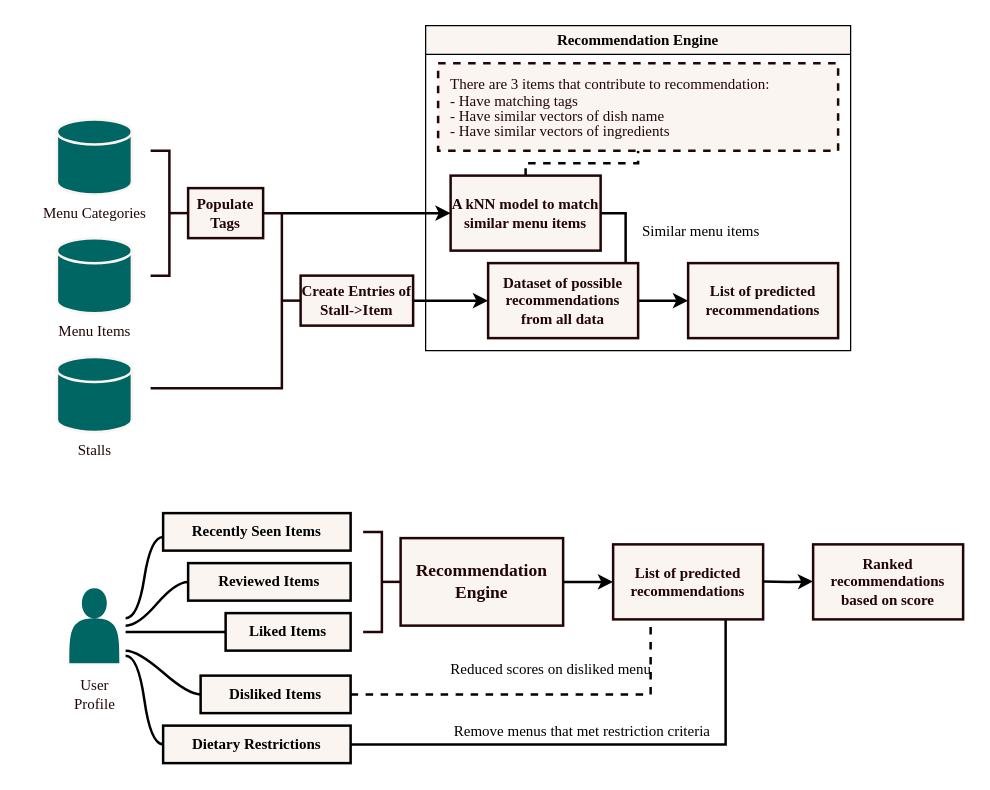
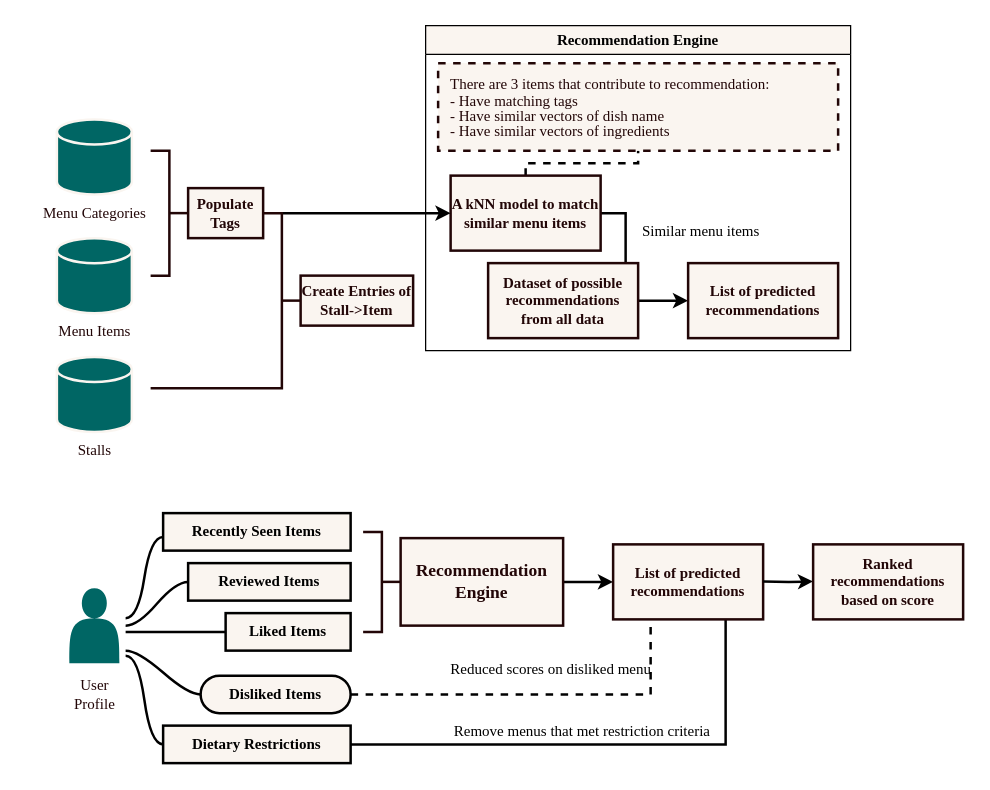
edge "Create Entries of Stall->Item" -> "Dataset of possible recommendations from all data": removed
node "Disliked Items": shape rectangle -> rounded rectangle
